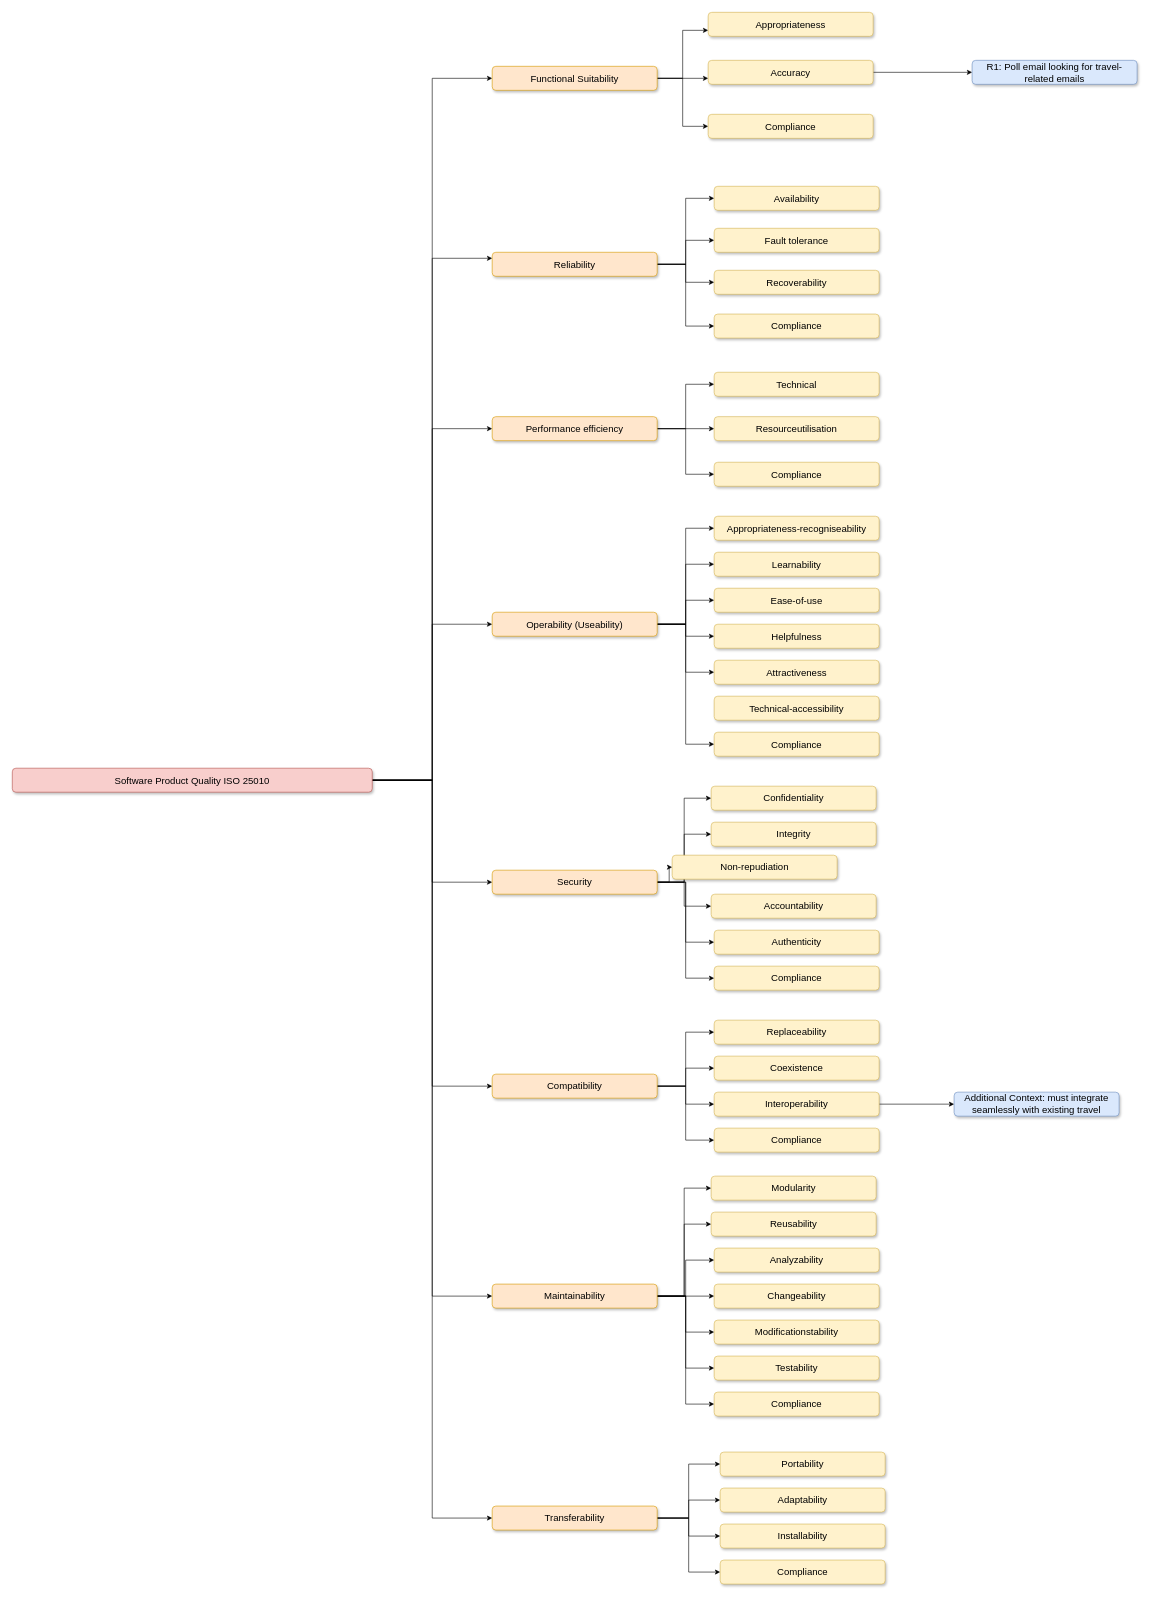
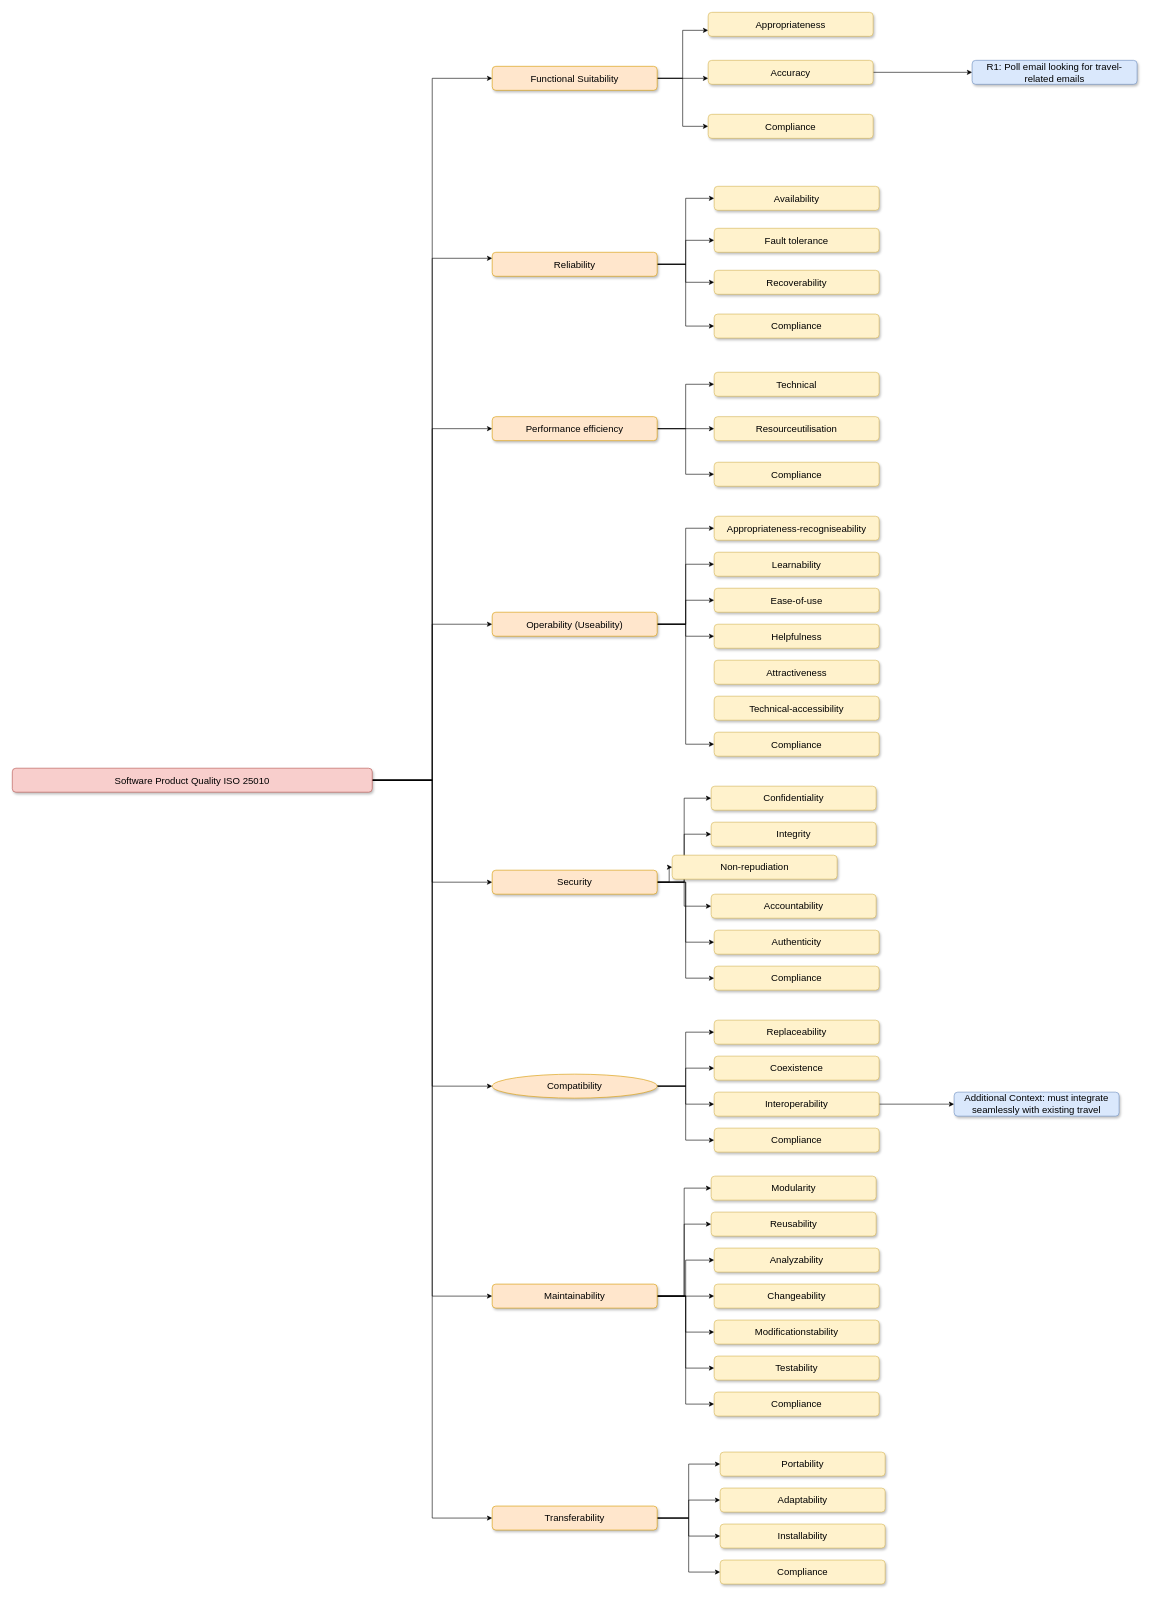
edge "Operability (Useability)" -> "Attractiveness": removed
node "Compatibility": shape rounded rectangle -> ellipse
